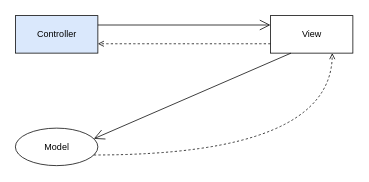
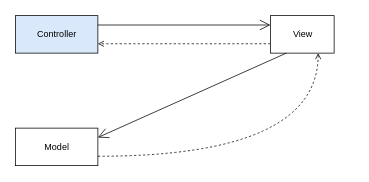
node "View": size 83x38 -> 64x38
node "Model": shape ellipse -> rectangle
